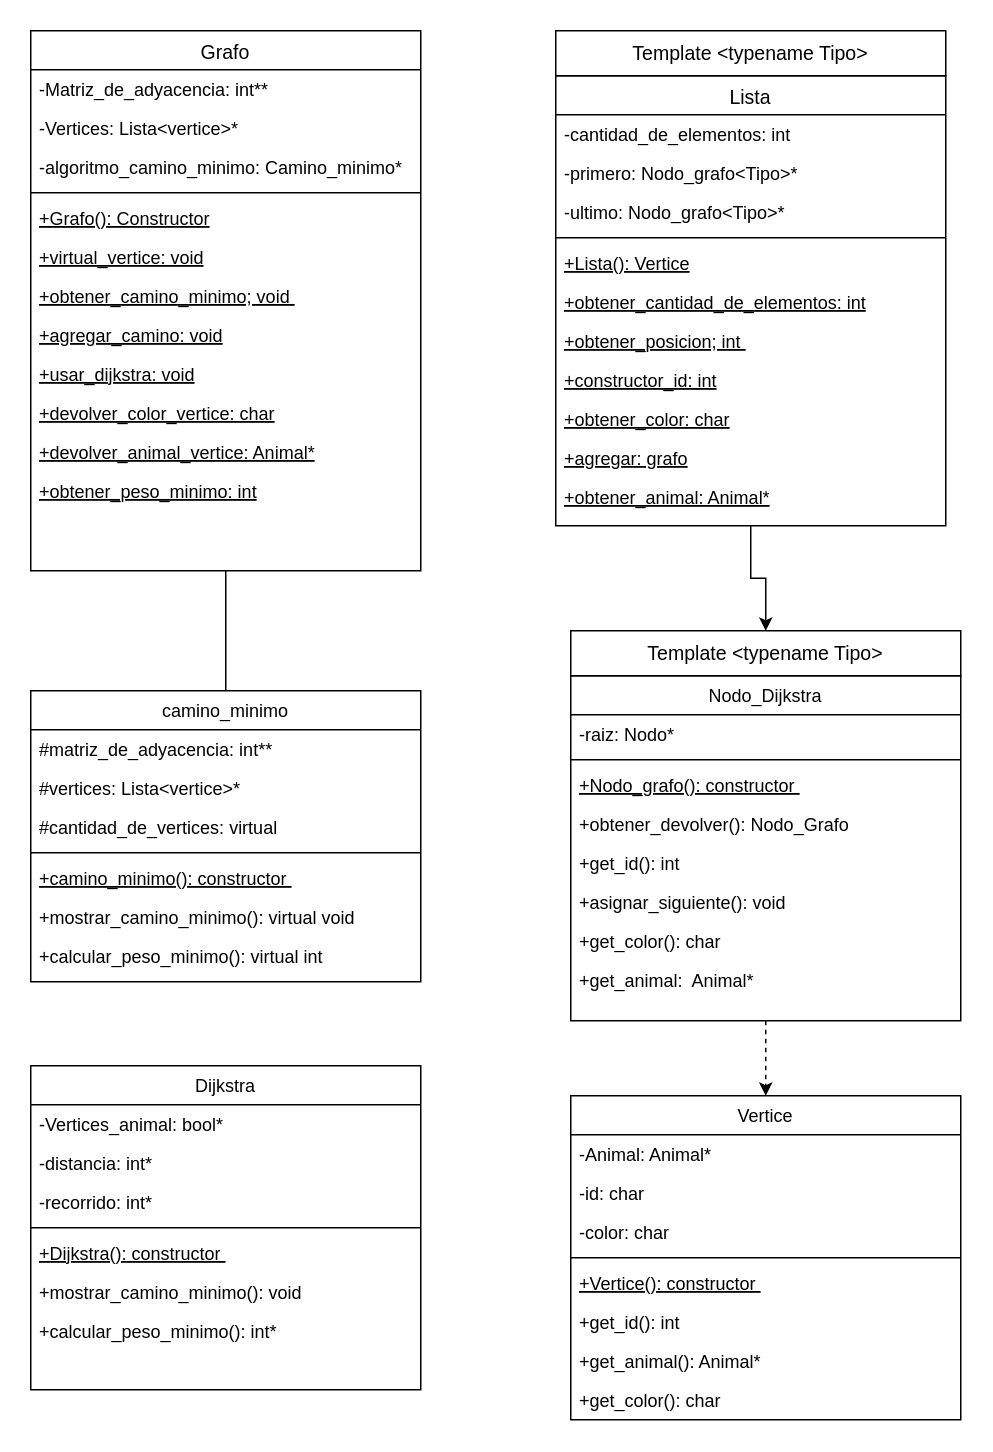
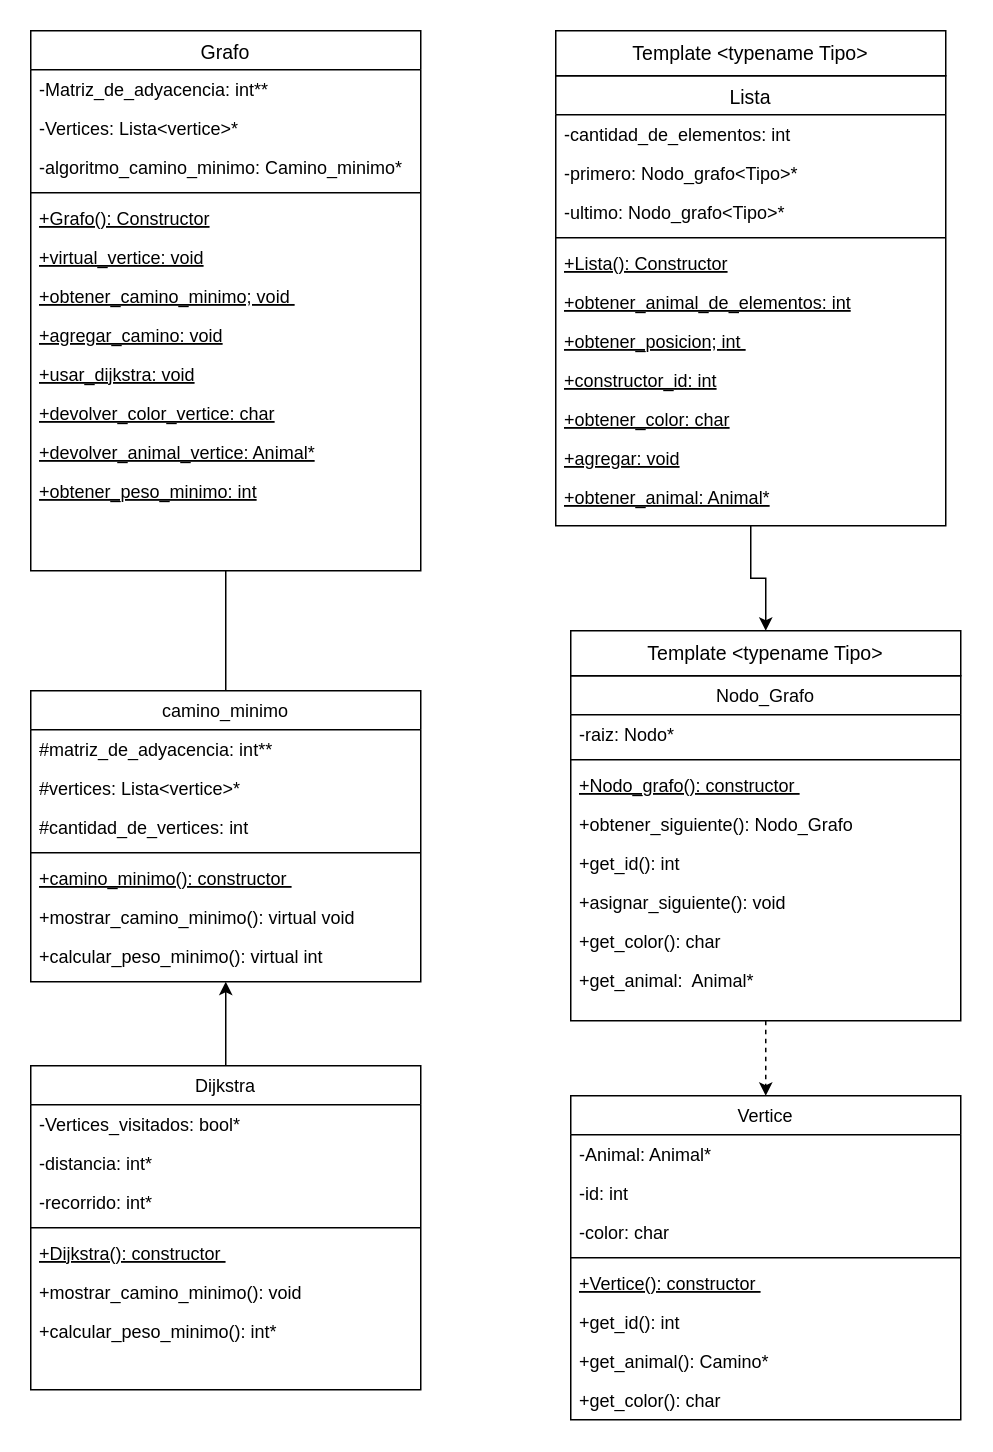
node "+Lista(): Vertice": label "+Lista(): Vertice" -> "+Lista(): Constructor"
node "+obtener_cantidad_de_elementos: int": label "+obtener_cantidad_de_elementos: int" -> "+obtener_animal_de_elementos: int"
node "+agregar: grafo": label "+agregar: grafo" -> "+agregar: void"
node "Nodo_Dijkstra": label "Nodo_Dijkstra" -> "Nodo_Grafo"
node "+obtener_devolver(): Nodo_Grafo": label "+obtener_devolver(): Nodo_Grafo" -> "+obtener_siguiente(): Nodo_Grafo"
node "#cantidad_de_vertices: virtual": label "#cantidad_de_vertices: virtual" -> "#cantidad_de_vertices: int"
edge "Dijkstra" -> "camino_minimo": added
node "-Vertices_animal: bool*": label "-Vertices_animal: bool*" -> "-Vertices_visitados: bool*"
node "-id: char": label "-id: char" -> "-id: int"
node "+get_animal(): Animal*": label "+get_animal(): Animal*" -> "+get_animal(): Camino*"
